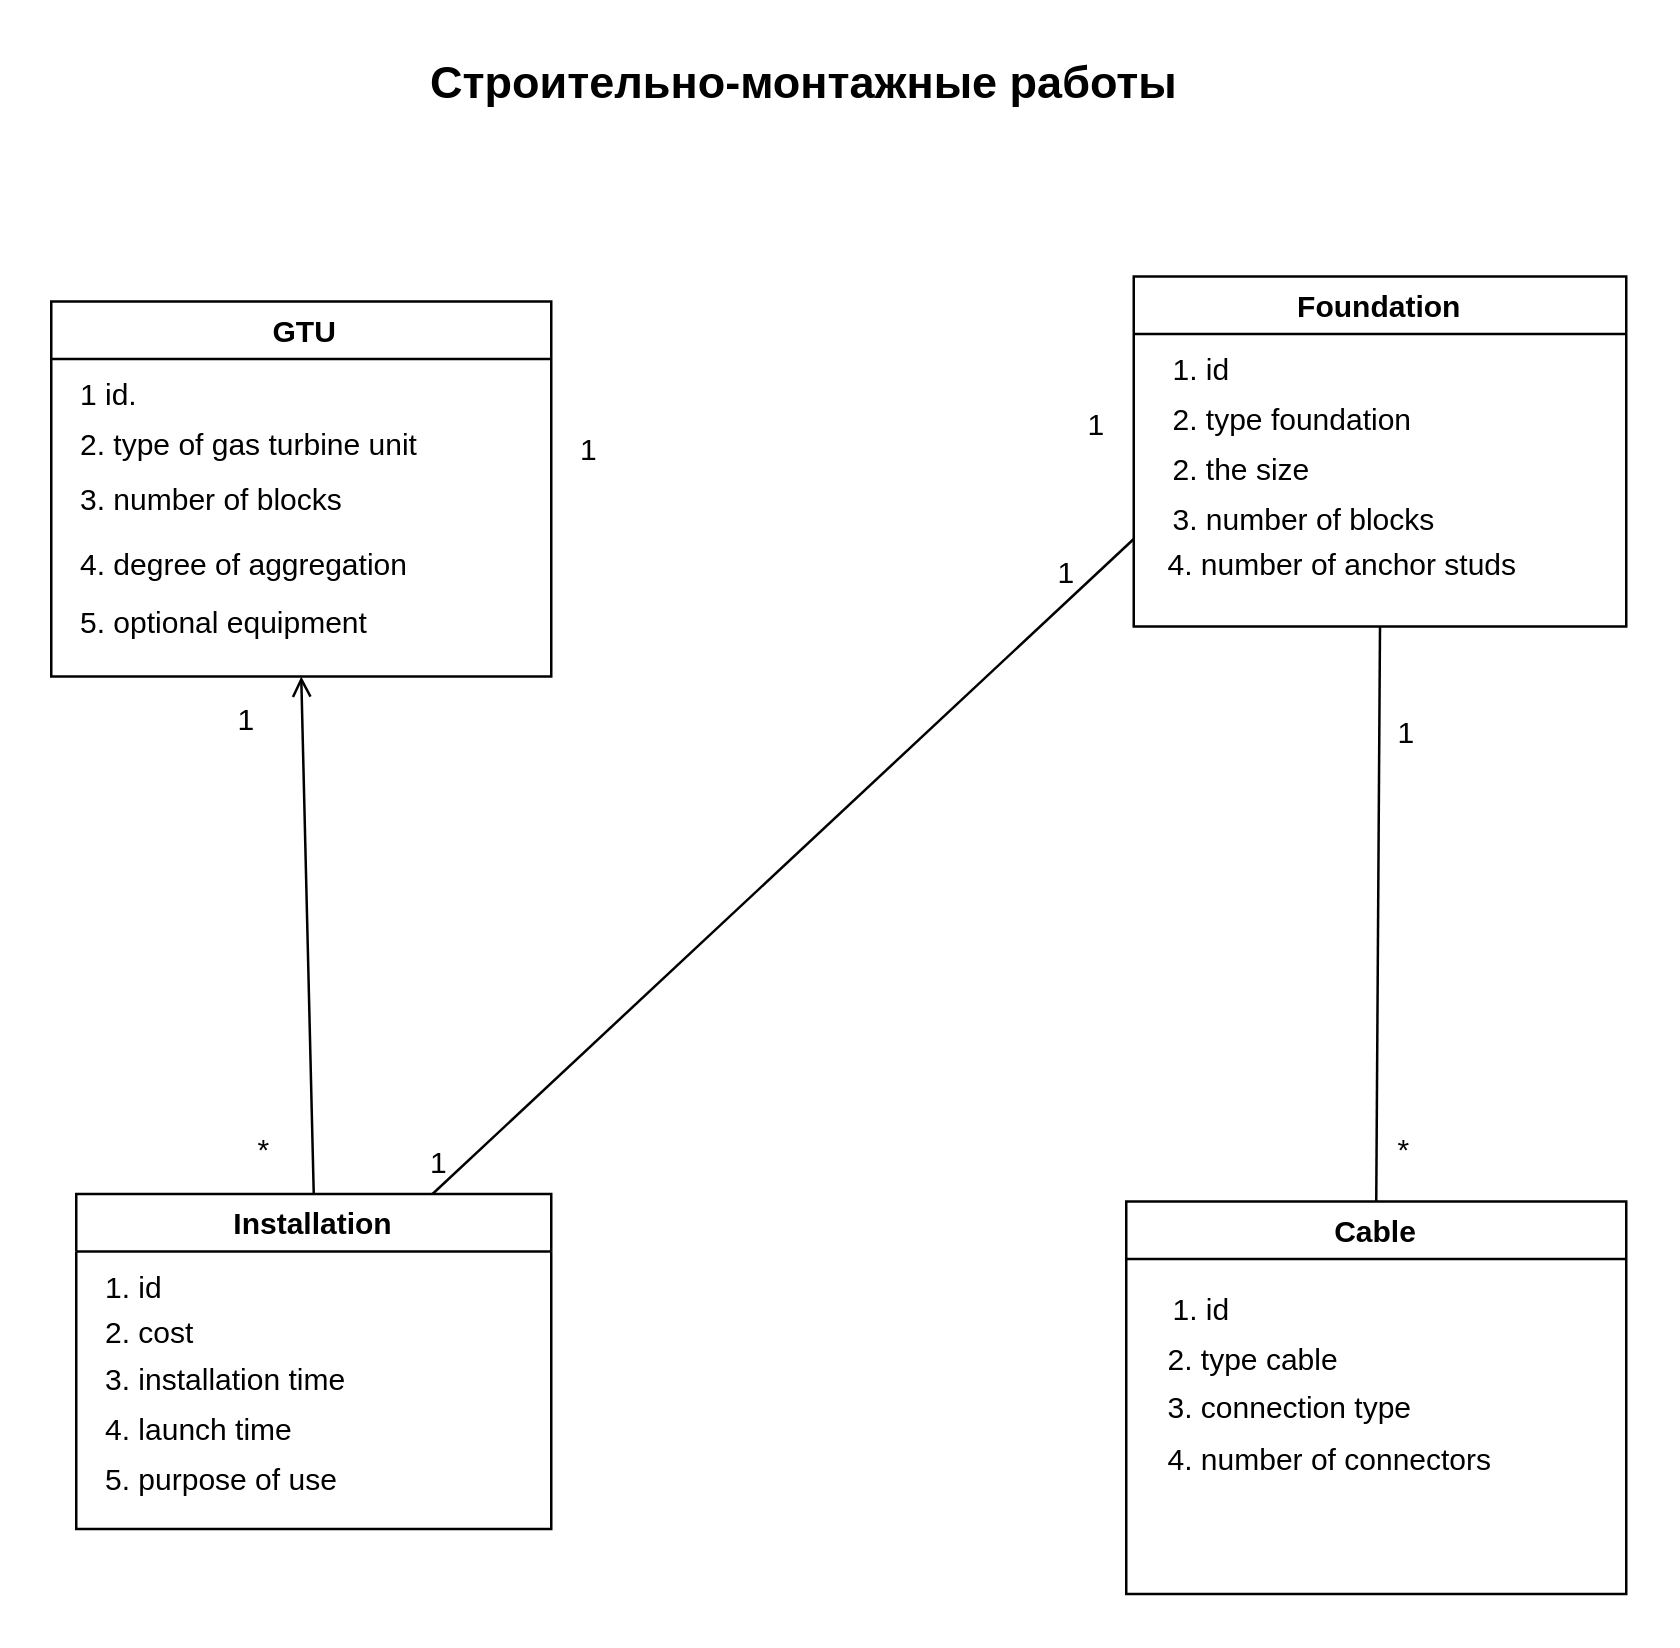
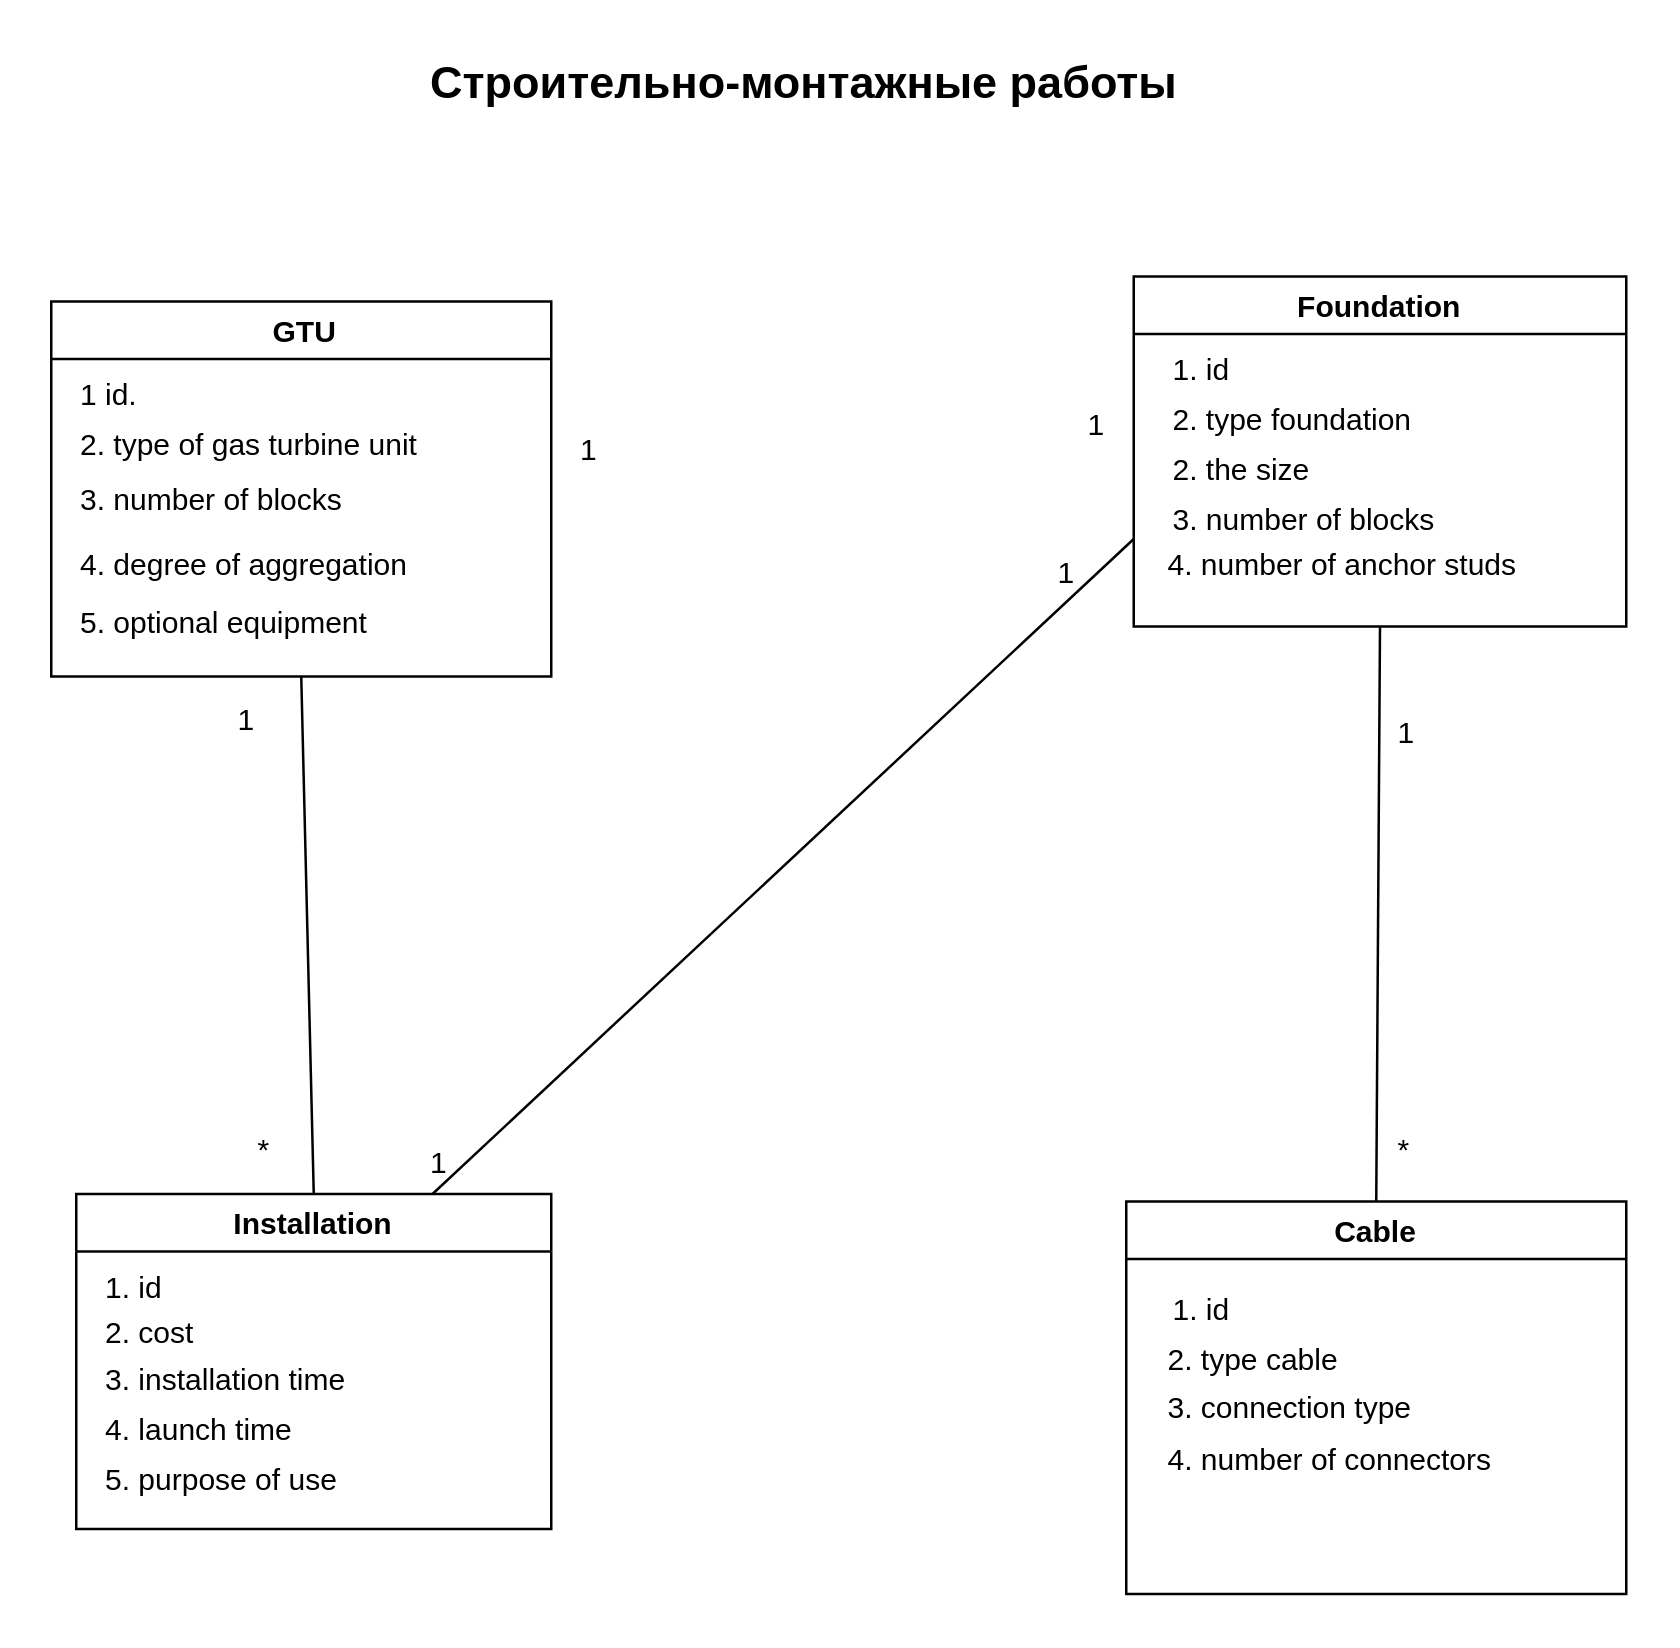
edge "Installation" -> "GTU": arrowhead open -> none
